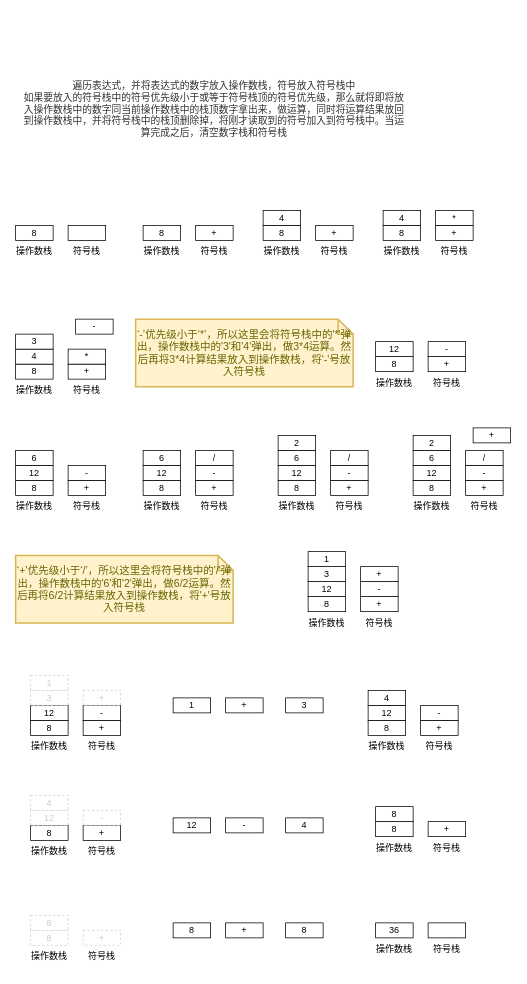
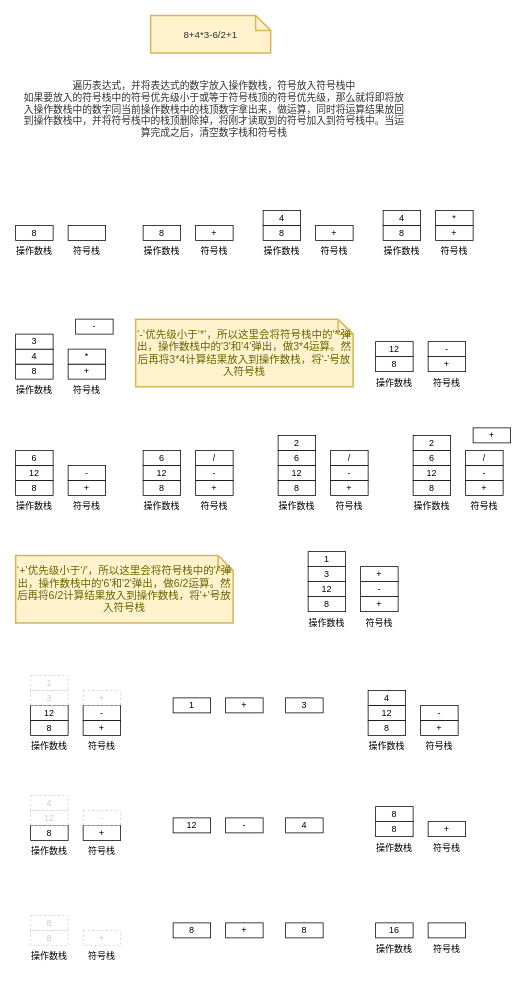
node "8+4*3-6/2+1": added
node "36": label "36" -> "16"
